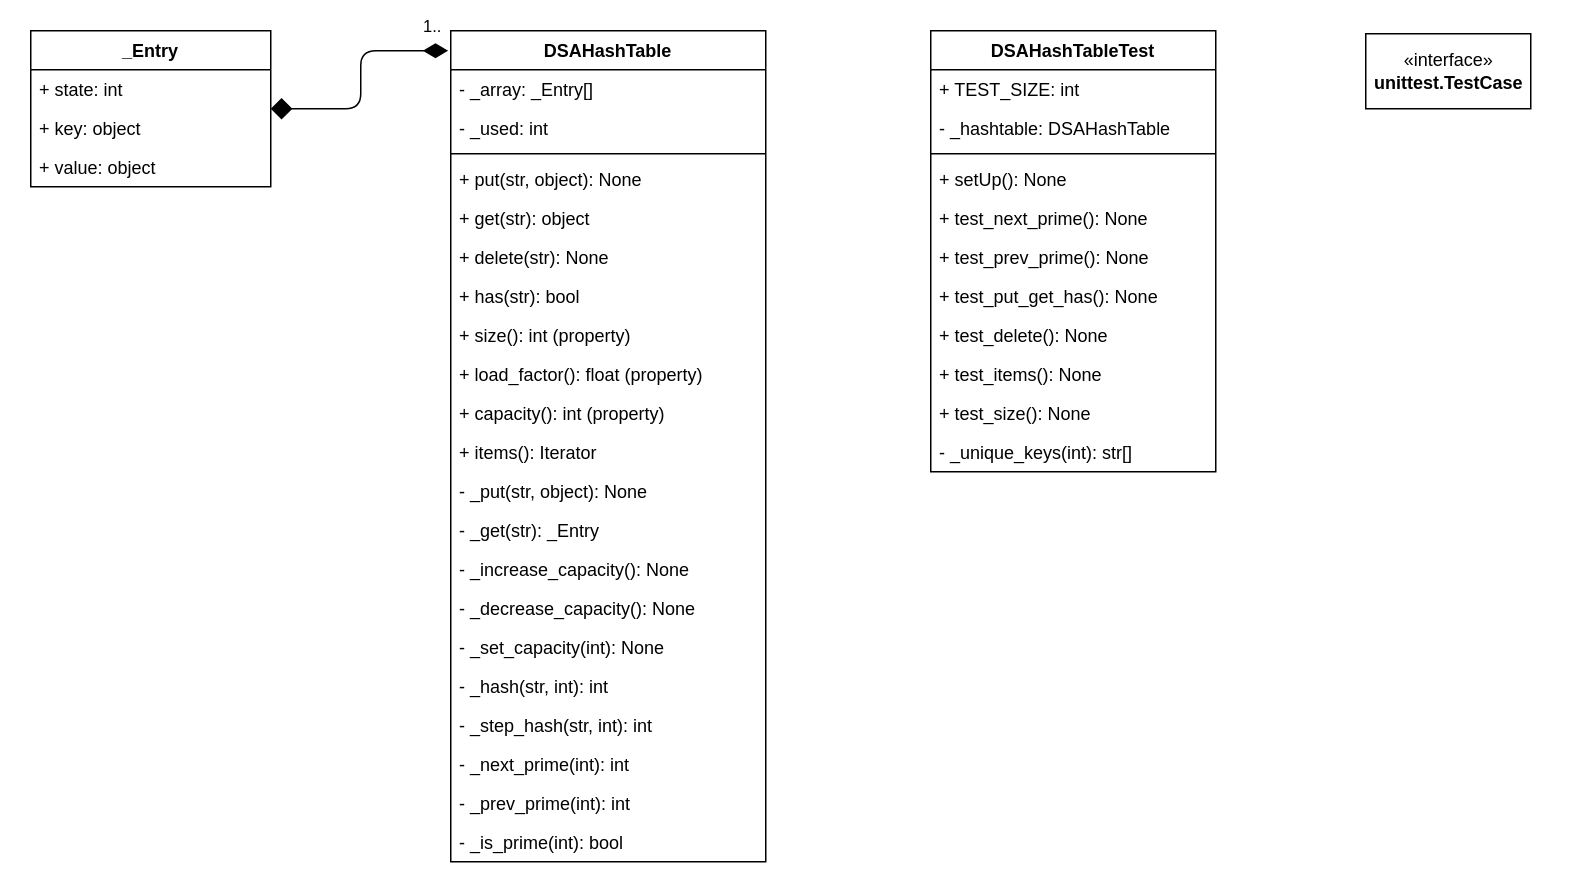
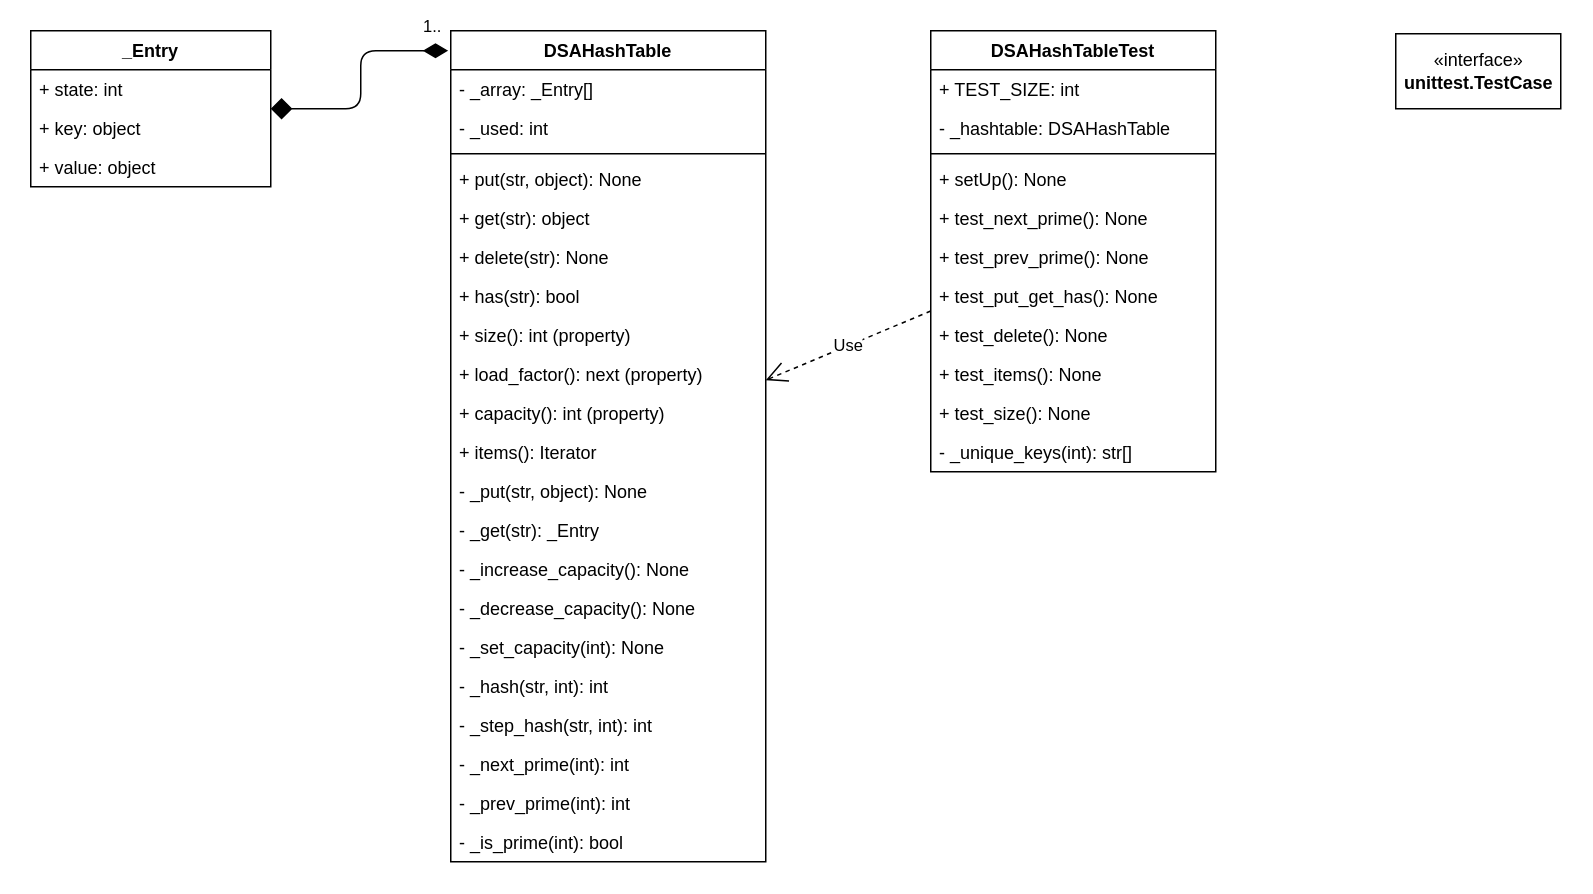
node "«interface» unittest.TestCase": moved (1448, 71) -> (1478, 71)
edge "DSAHashTableTest" -> "DSAHashTable": added, label "Use"
node "+ load_factor(): float (property)": label "+ load_factor(): float (property)" -> "+ load_factor(): next (property)"
